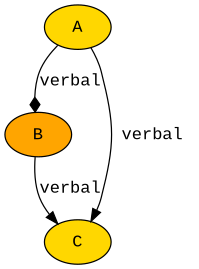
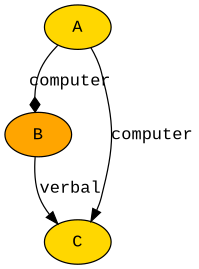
edge "A" -> "B": label "verbal" -> "computer"
edge "A" -> "C": label "verbal" -> "computer"
